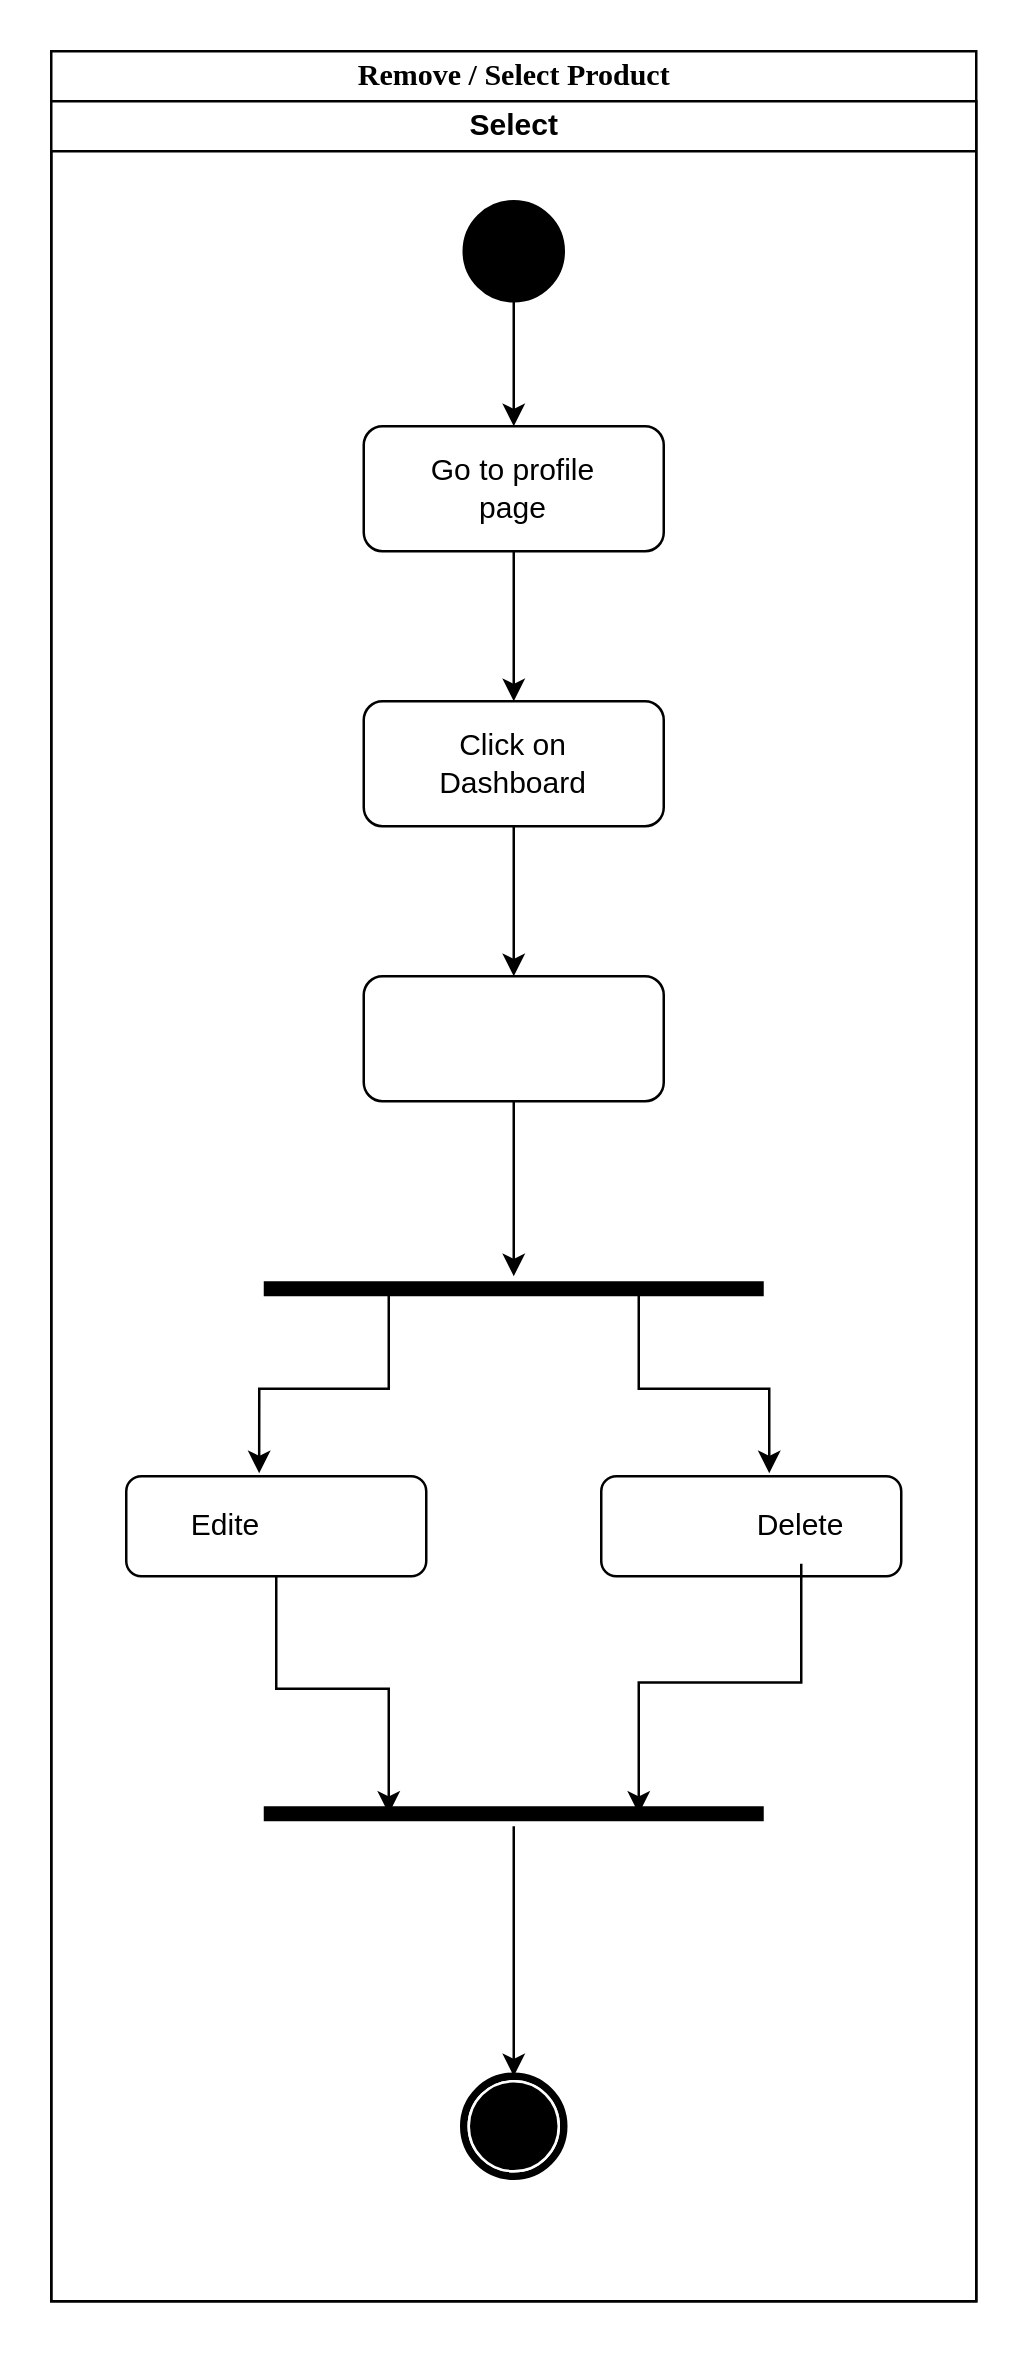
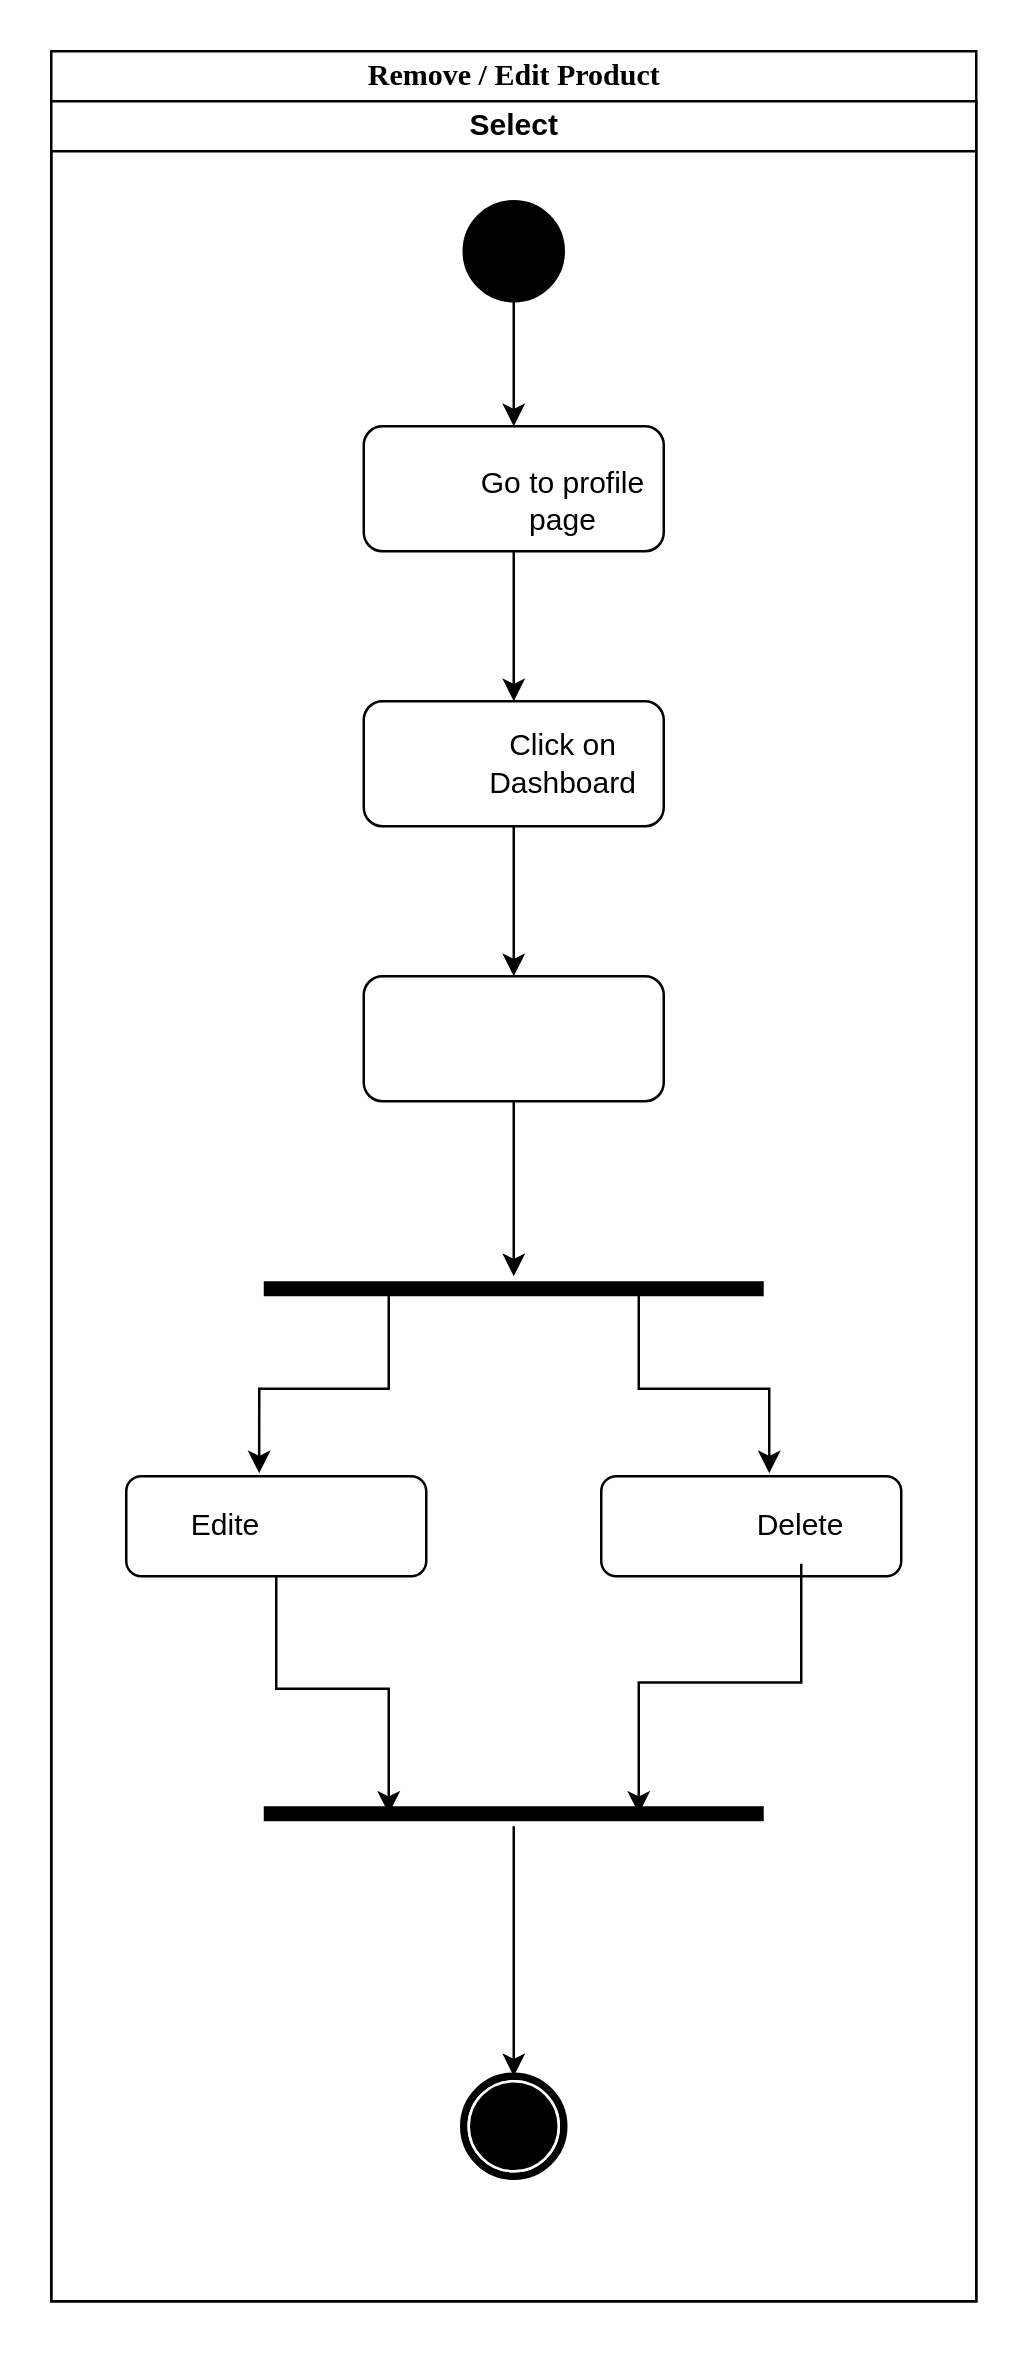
node "Remove / Select Product": label "Remove / Select Product" -> "Remove / Edit Product"
node "Go to profile page": moved (514, 489) -> (564, 501)
node "Click on Dashboard": moved (514, 764) -> (564, 764)
